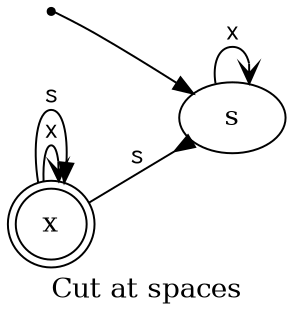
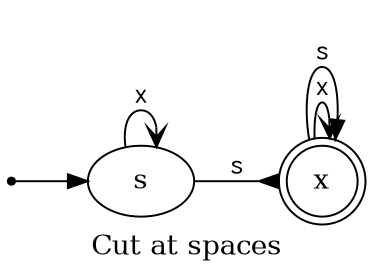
edge "x" -> "s": reversed
